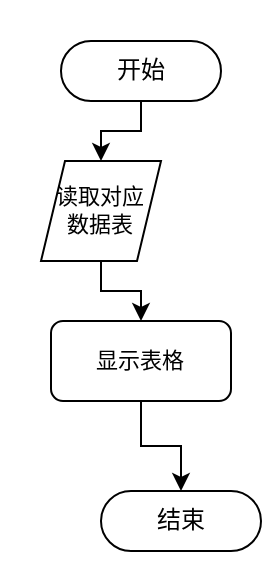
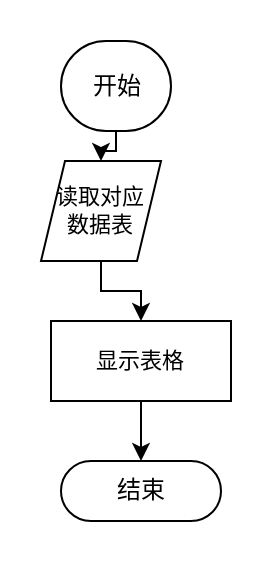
node "开始": size 160x60 -> 110x90
node "显示表格": shape rounded rectangle -> rectangle
node "结束": moved (181, 521) -> (141, 491)
